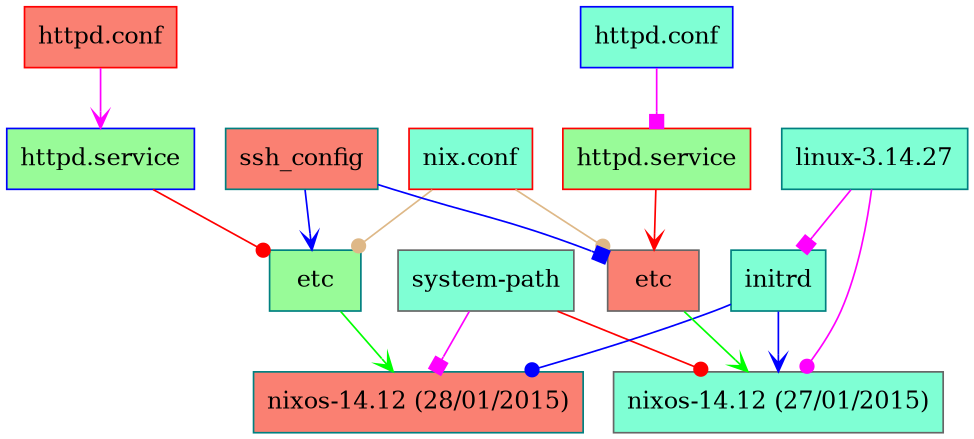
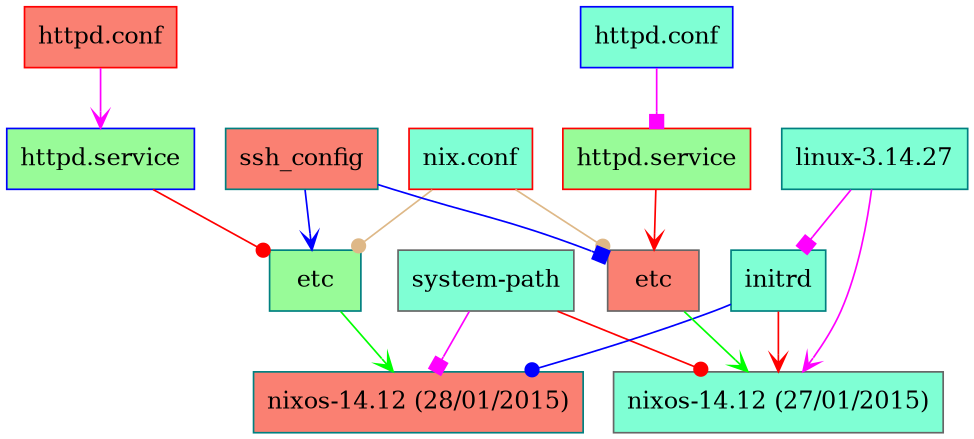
edge "linux-3.14.27" -> "nixos-14.12 (27/01/2015)": arrowhead dot -> vee
edge "initrd" -> "nixos-14.12 (27/01/2015)": color blue -> red
